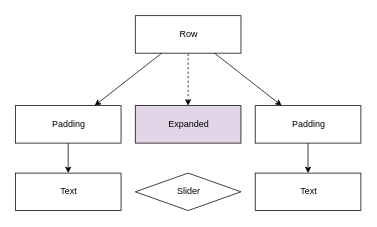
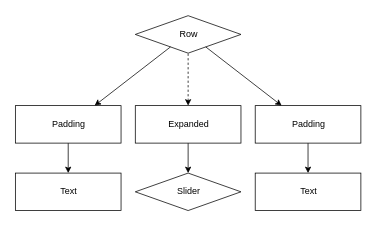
node "Row": shape rectangle -> diamond
node "Expanded": fillcolor #e1d5e7 -> #ffffff
edge "Expanded" -> "Slider": added
